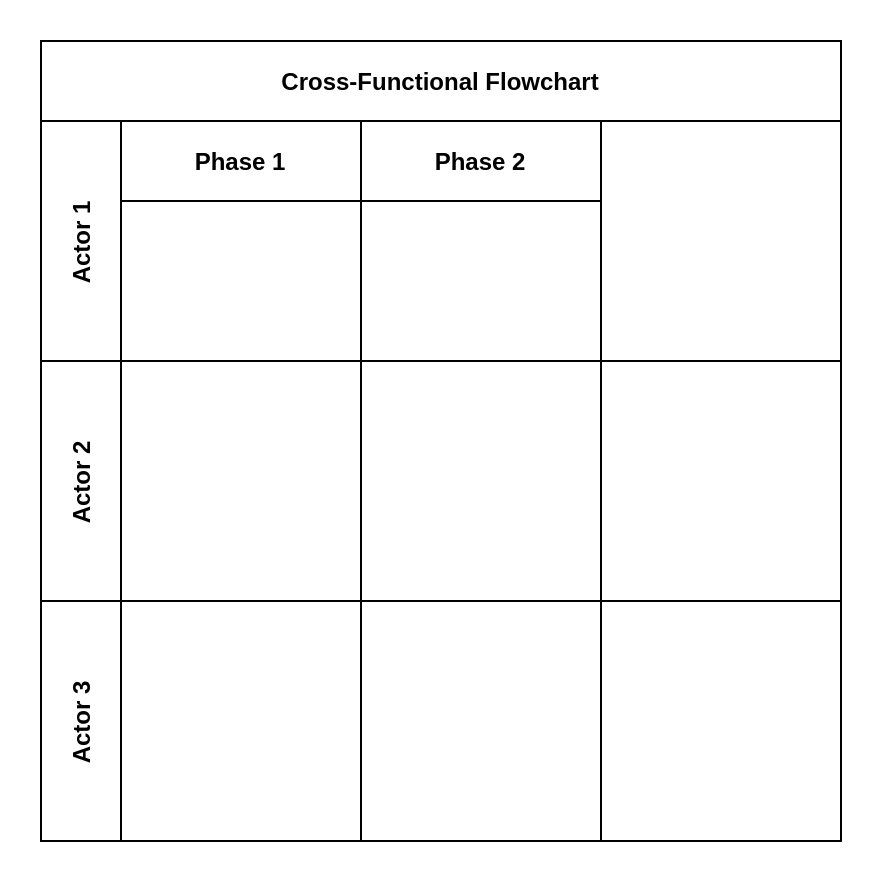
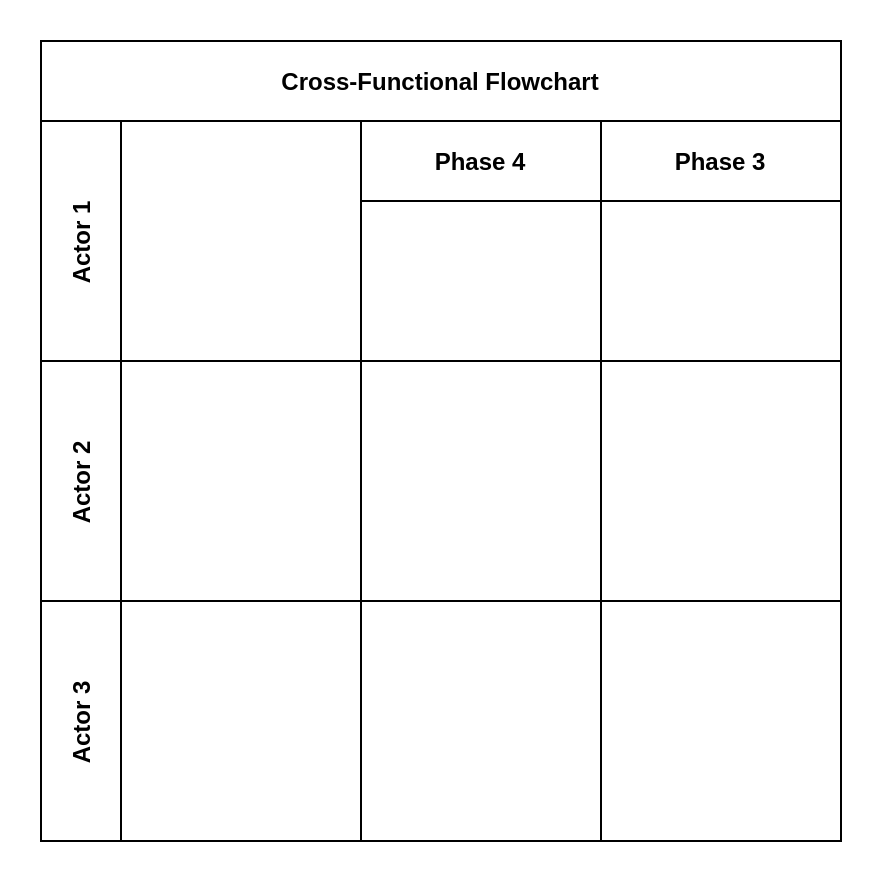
node "Phase 2": label "Phase 2" -> "Phase 4"
node "Phase 1": removed
node "Phase 3": added
